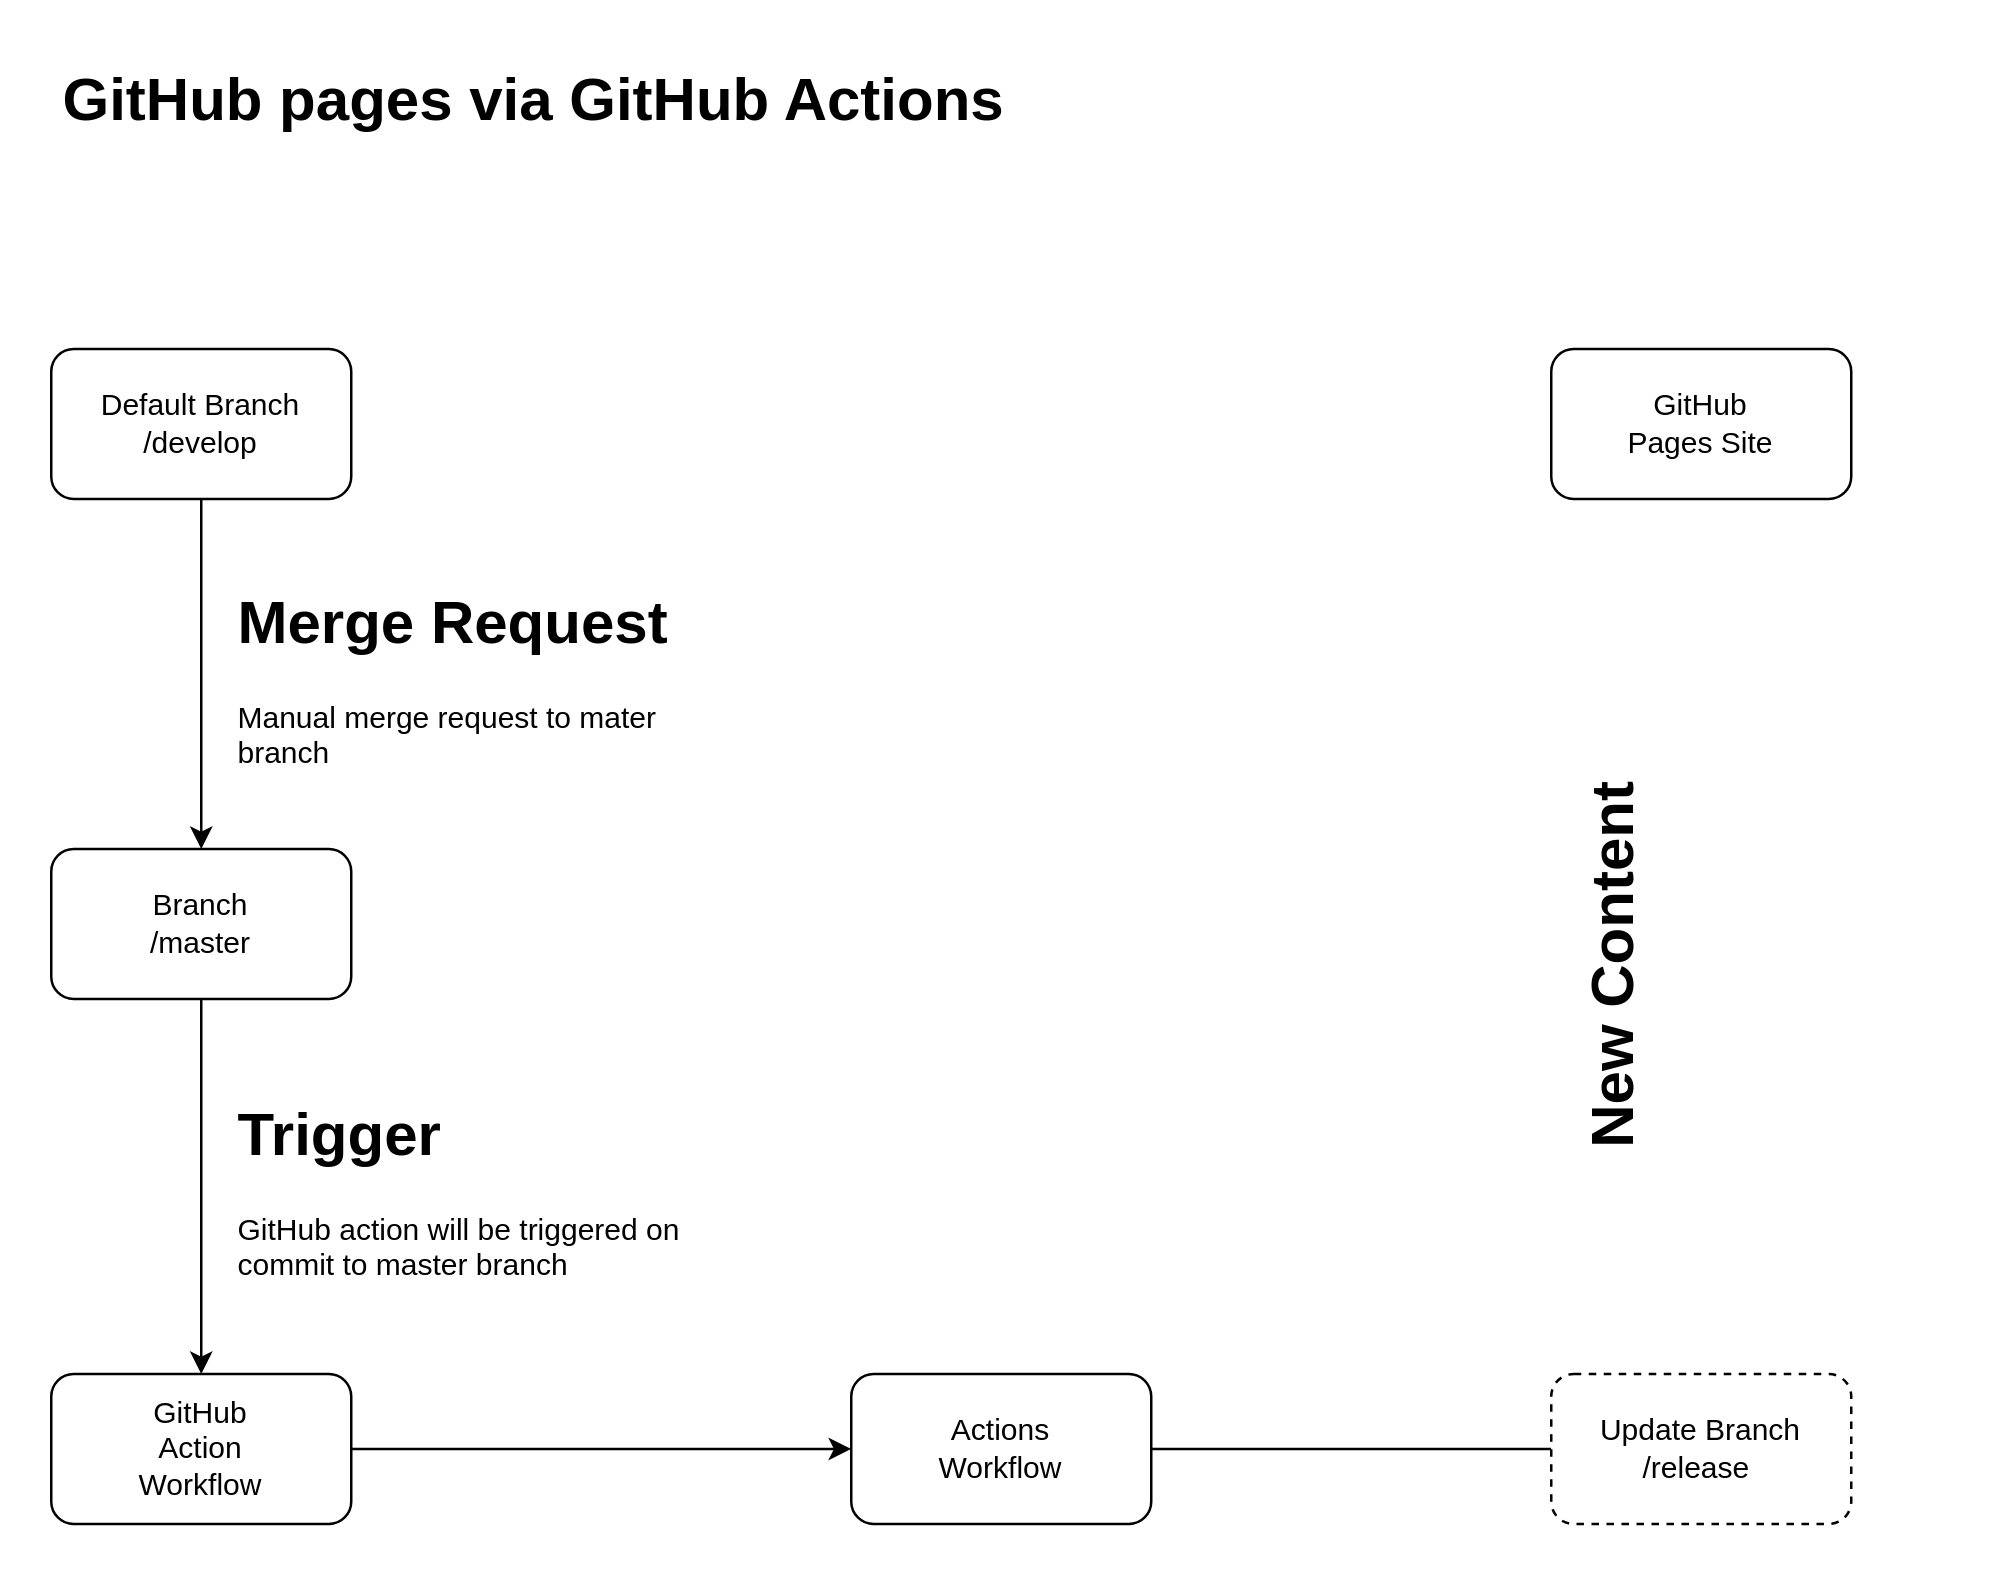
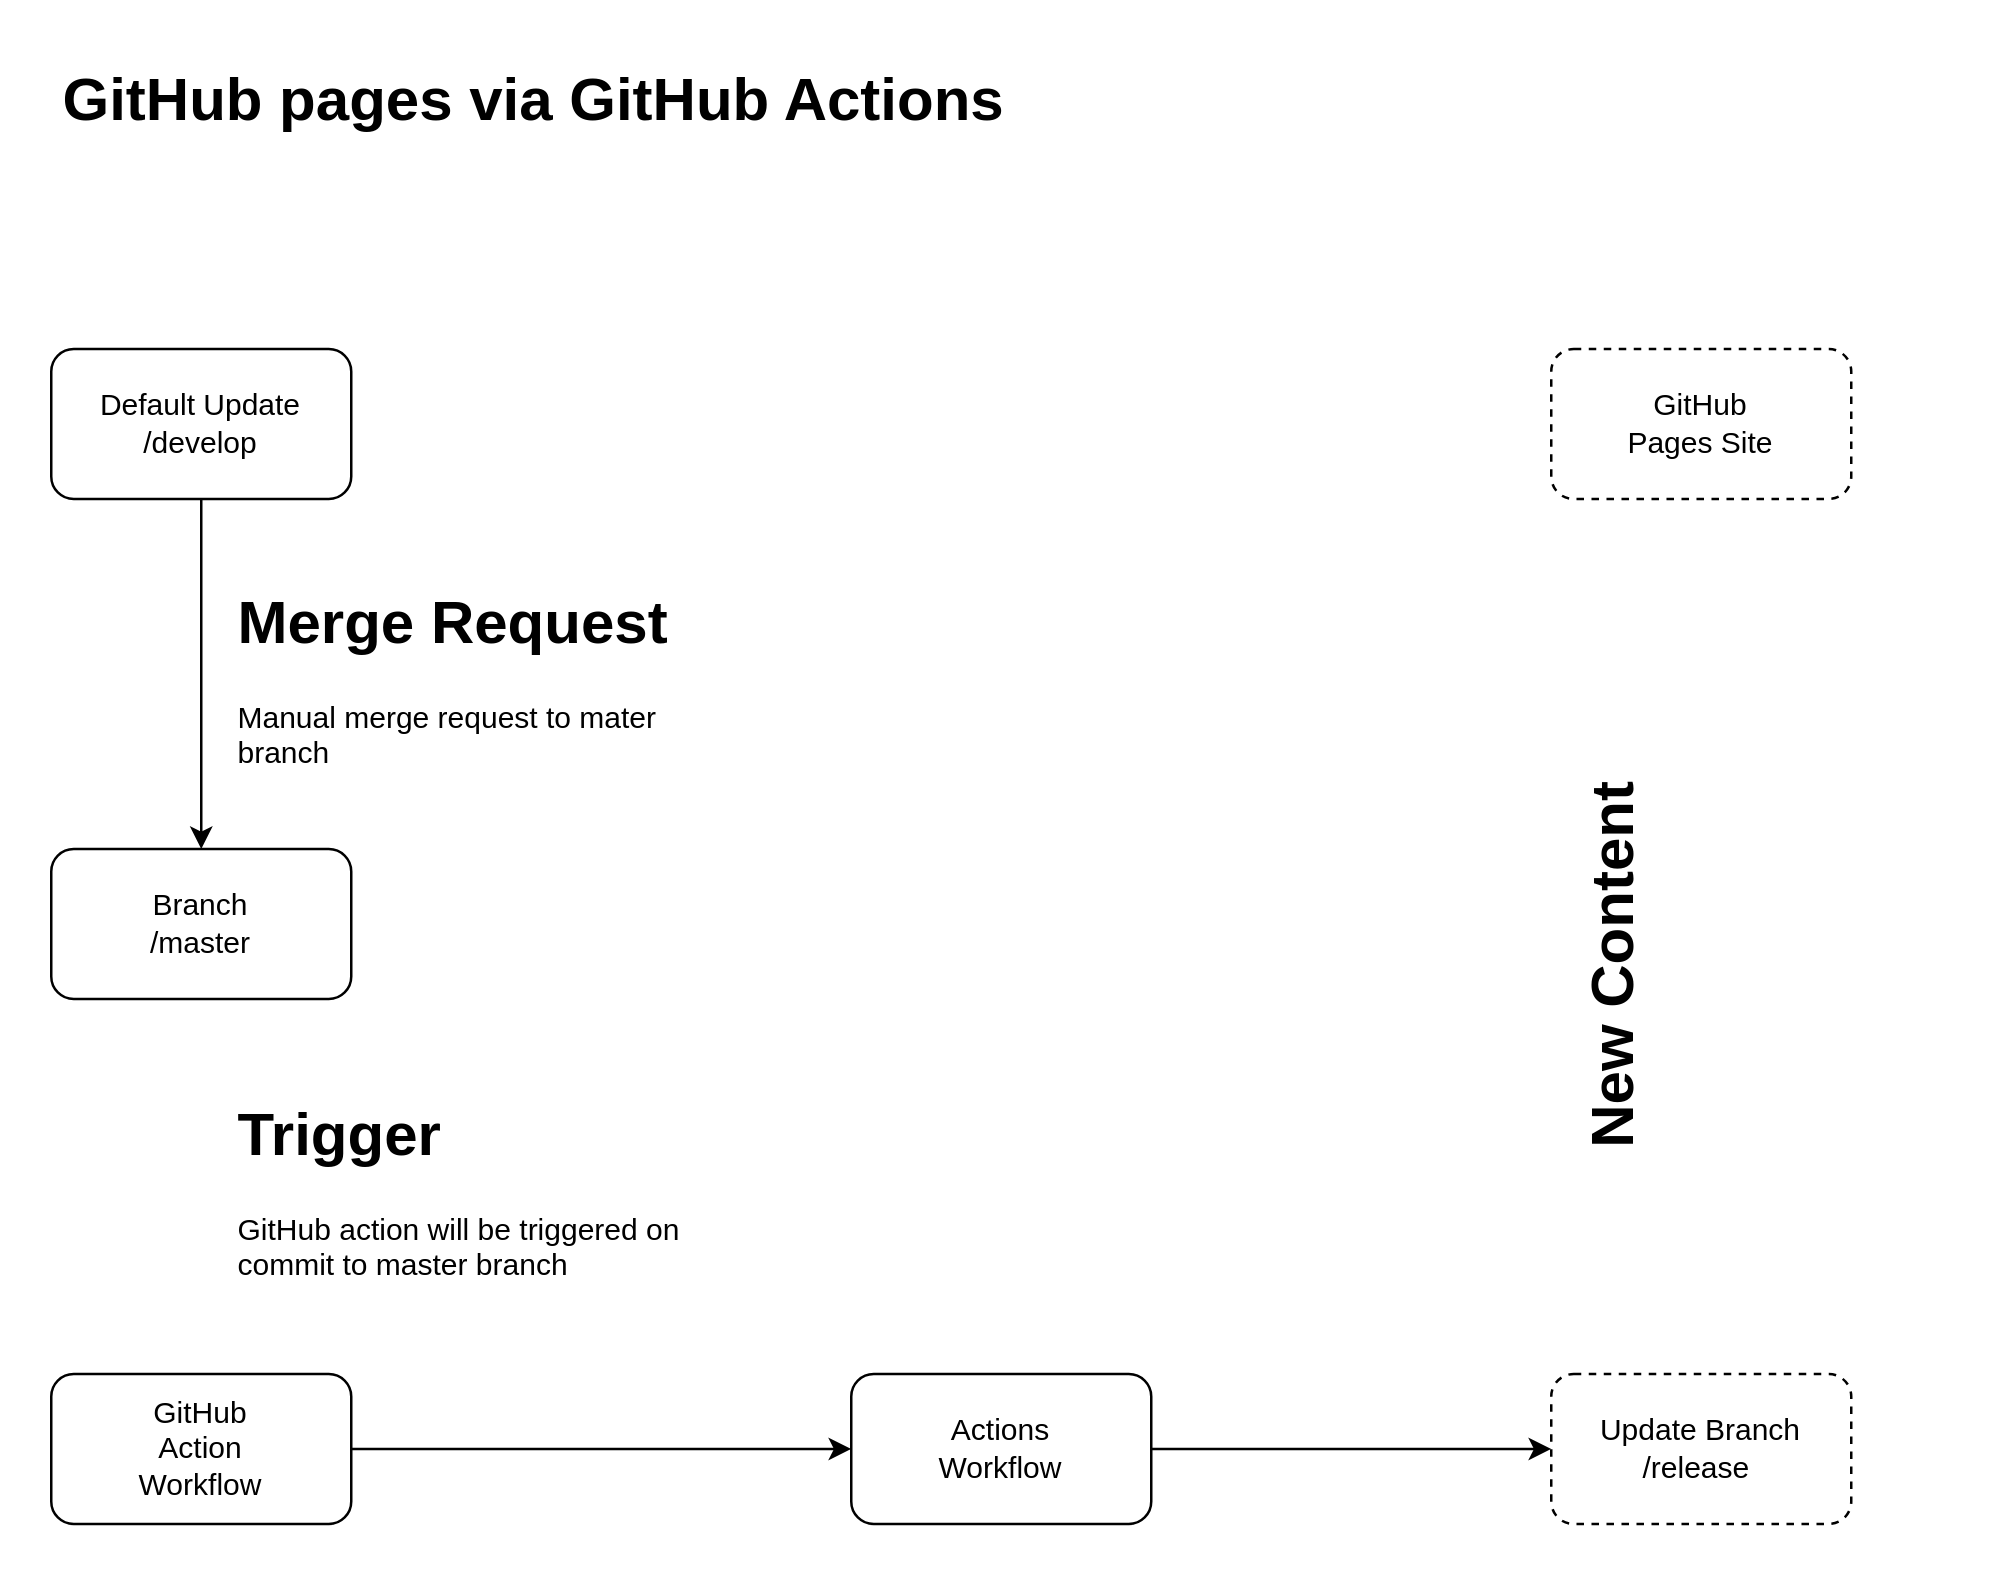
node "Default Branch /develop": label "Default Branch /develop" -> "Default Update /develop"
node "GitHub Pages Site": style solid -> dashed
edge "Branch /master" -> "GitHub Action Workflow": removed
edge "Actions Workflow" -- "Update Branch /release": arrowhead none -> classic
